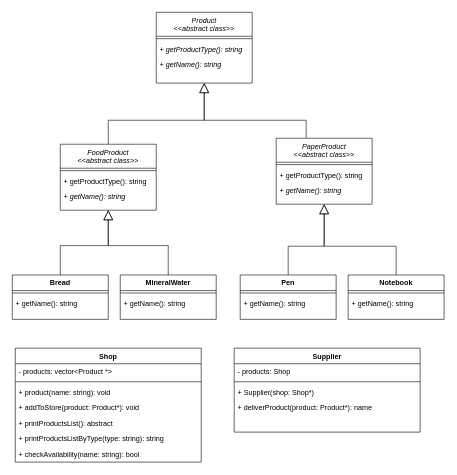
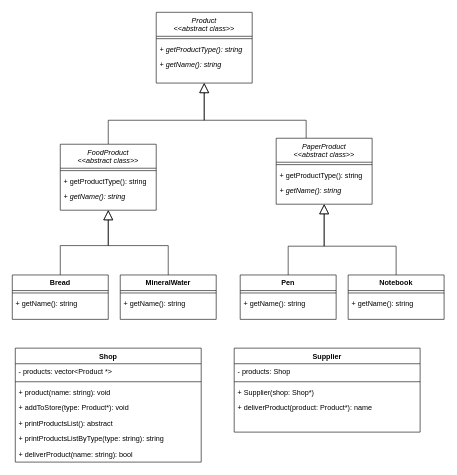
node "+ addToStore(product: Product*): void": label "+ addToStore(product: Product*): void" -> "+ addToStore(type: Product*): void"
node "+ checkAvailability(name: string): bool": label "+ checkAvailability(name: string): bool" -> "+ deliverProduct(name: string): bool"
